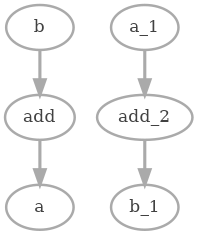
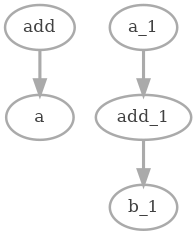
node "b": removed
node "add_2": label "add_2" -> "add_1"
